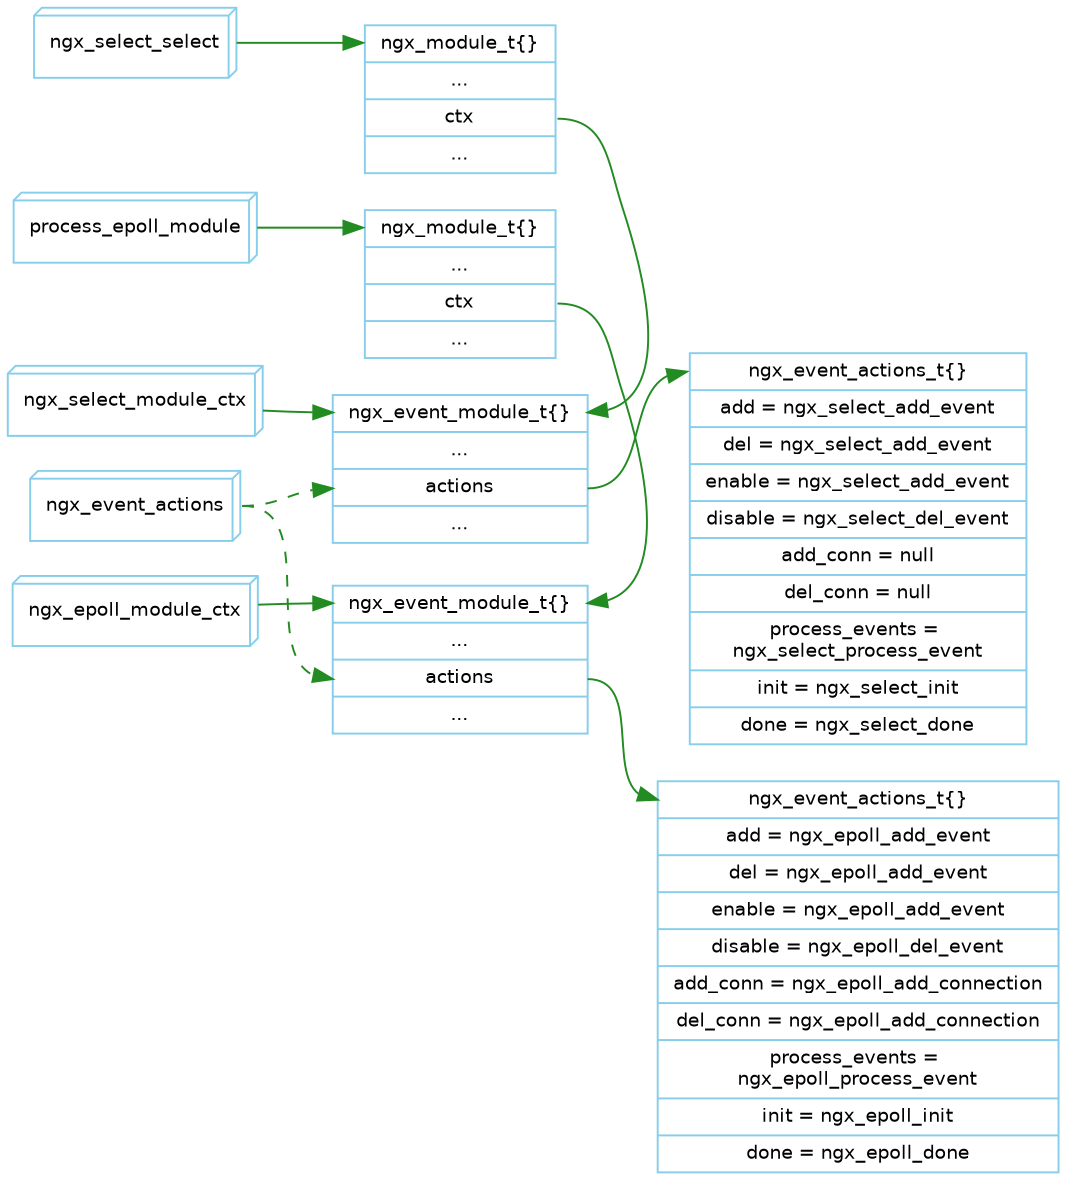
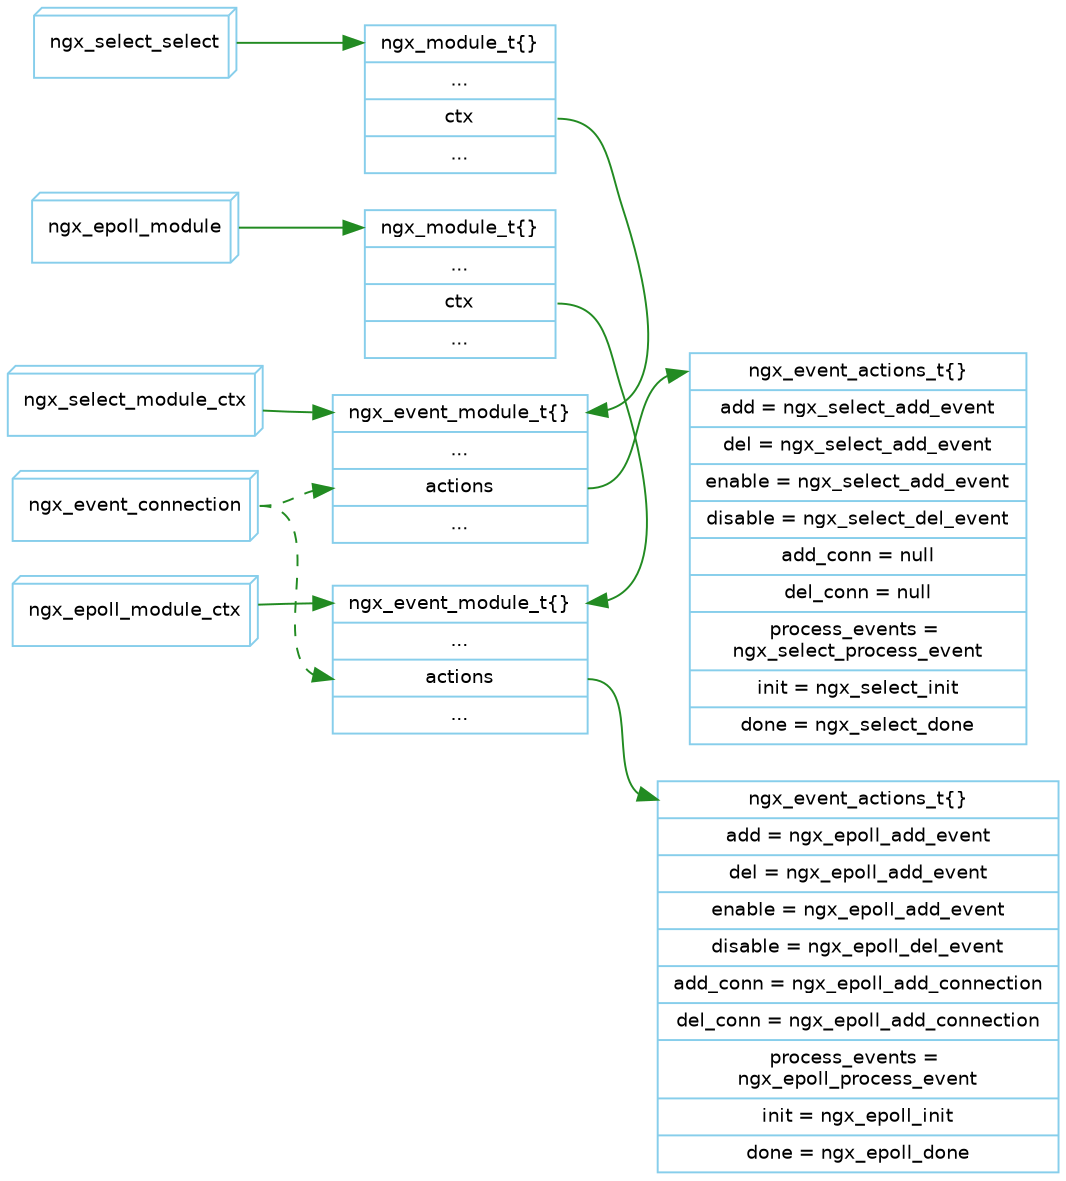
node "process_epoll_module": label "process_epoll_module" -> "ngx_epoll_module"
node "ngx_event_actions": label "ngx_event_actions" -> "ngx_event_connection"
